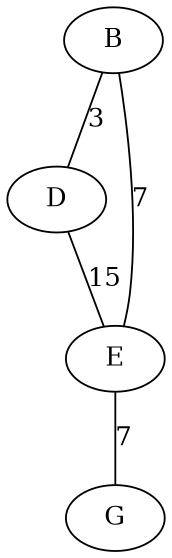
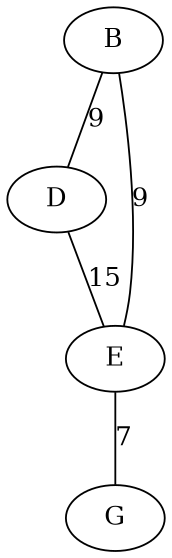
edge "B" -- "D": label "3" -> "9"
edge "B" -- "E": label "7" -> "9"
